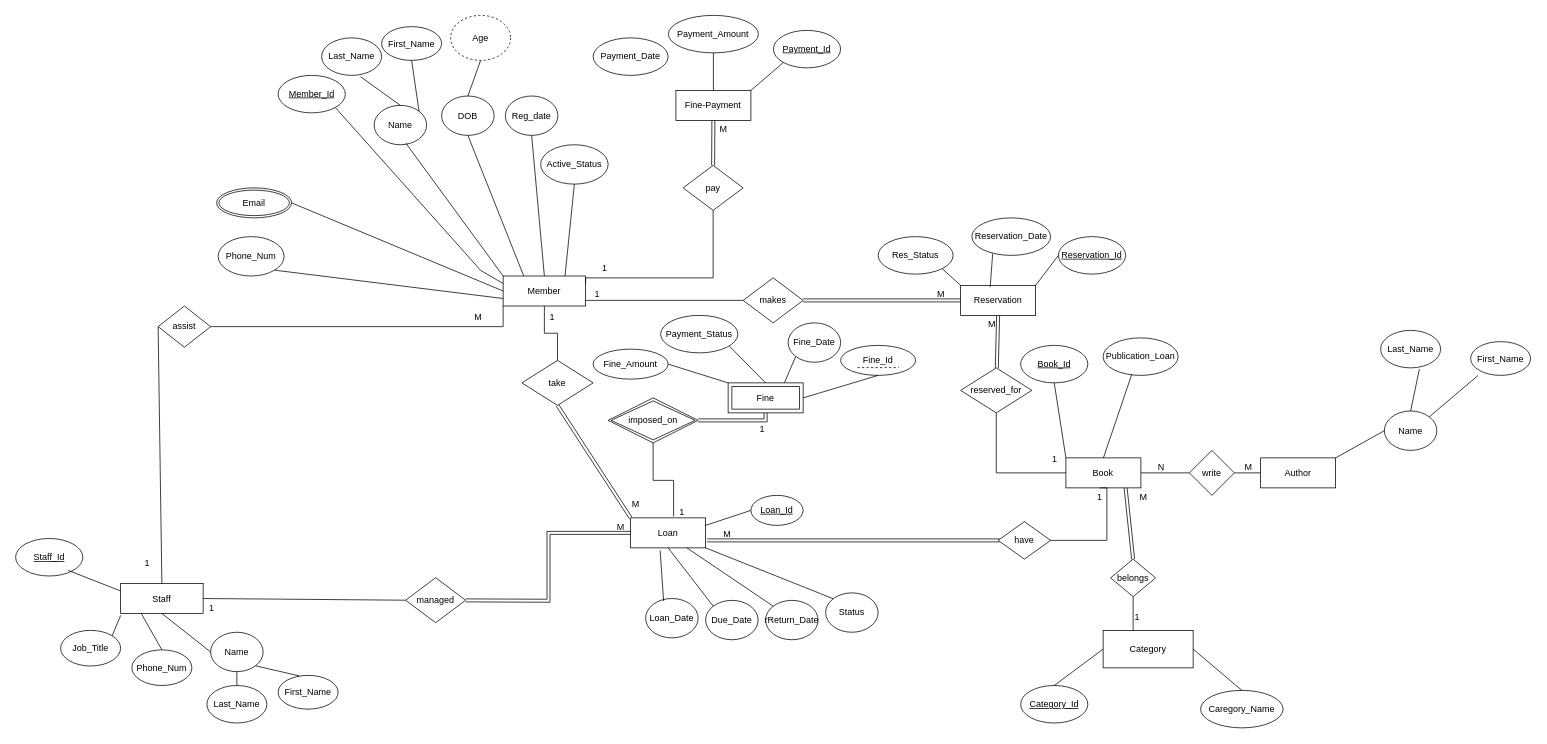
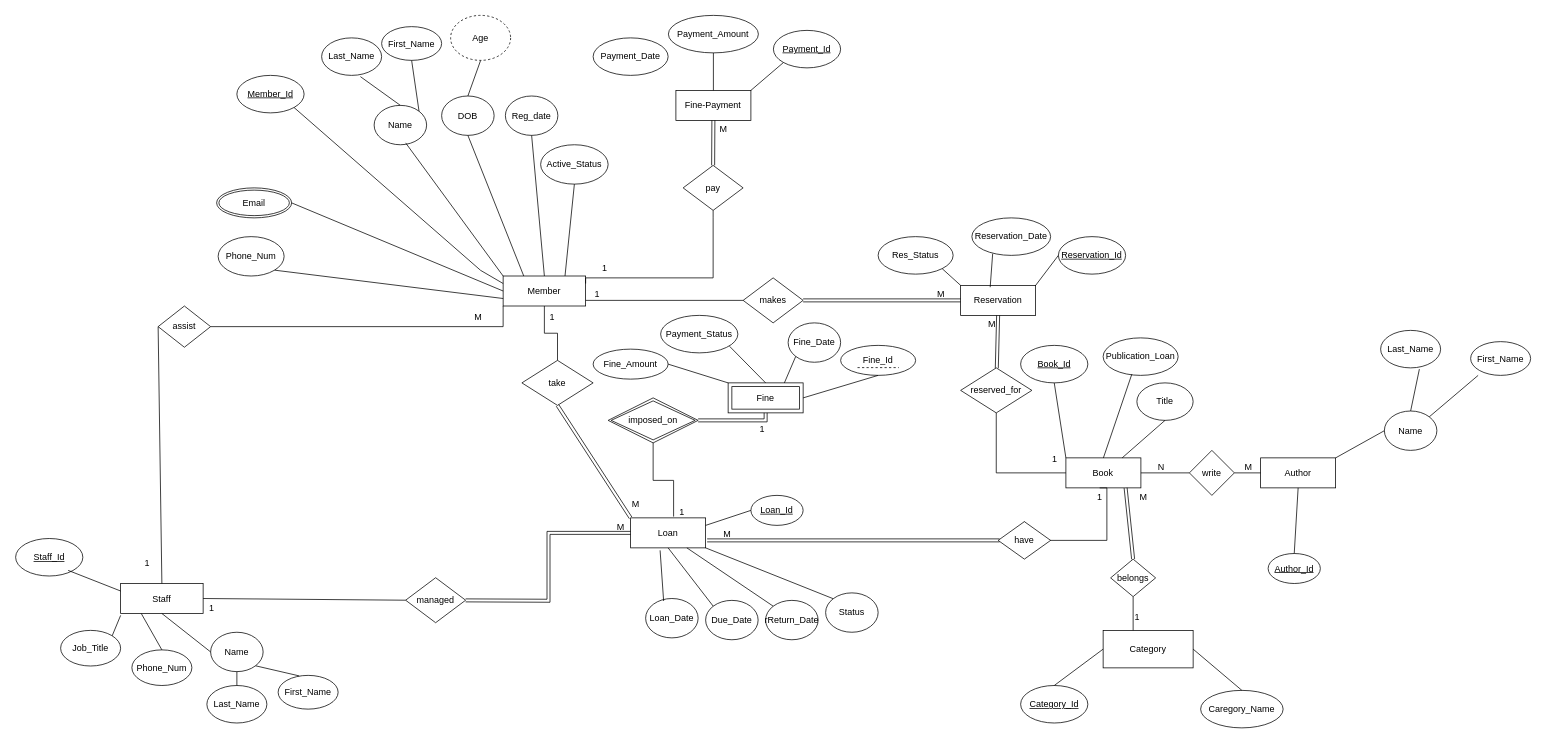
node "Member_Id": moved (311, 94) -> (270, 94)
node "Title": added
edge "Title" -- "Book": added
edge "Author" -- "Author_Id": added
node "Author_Id": added
